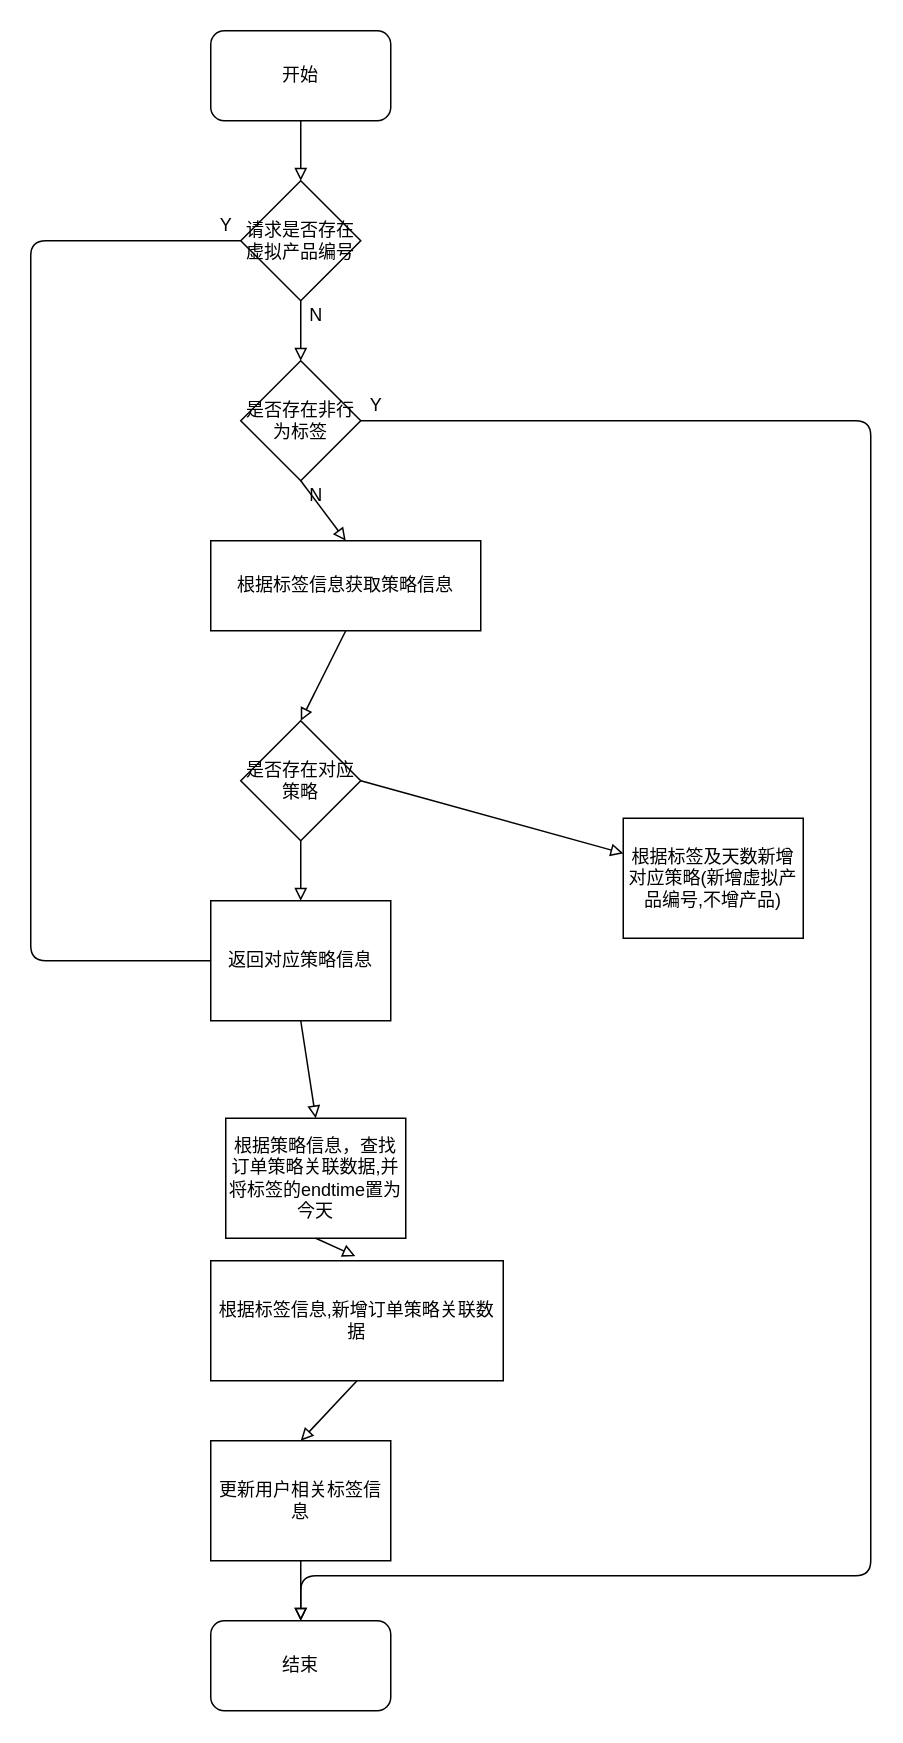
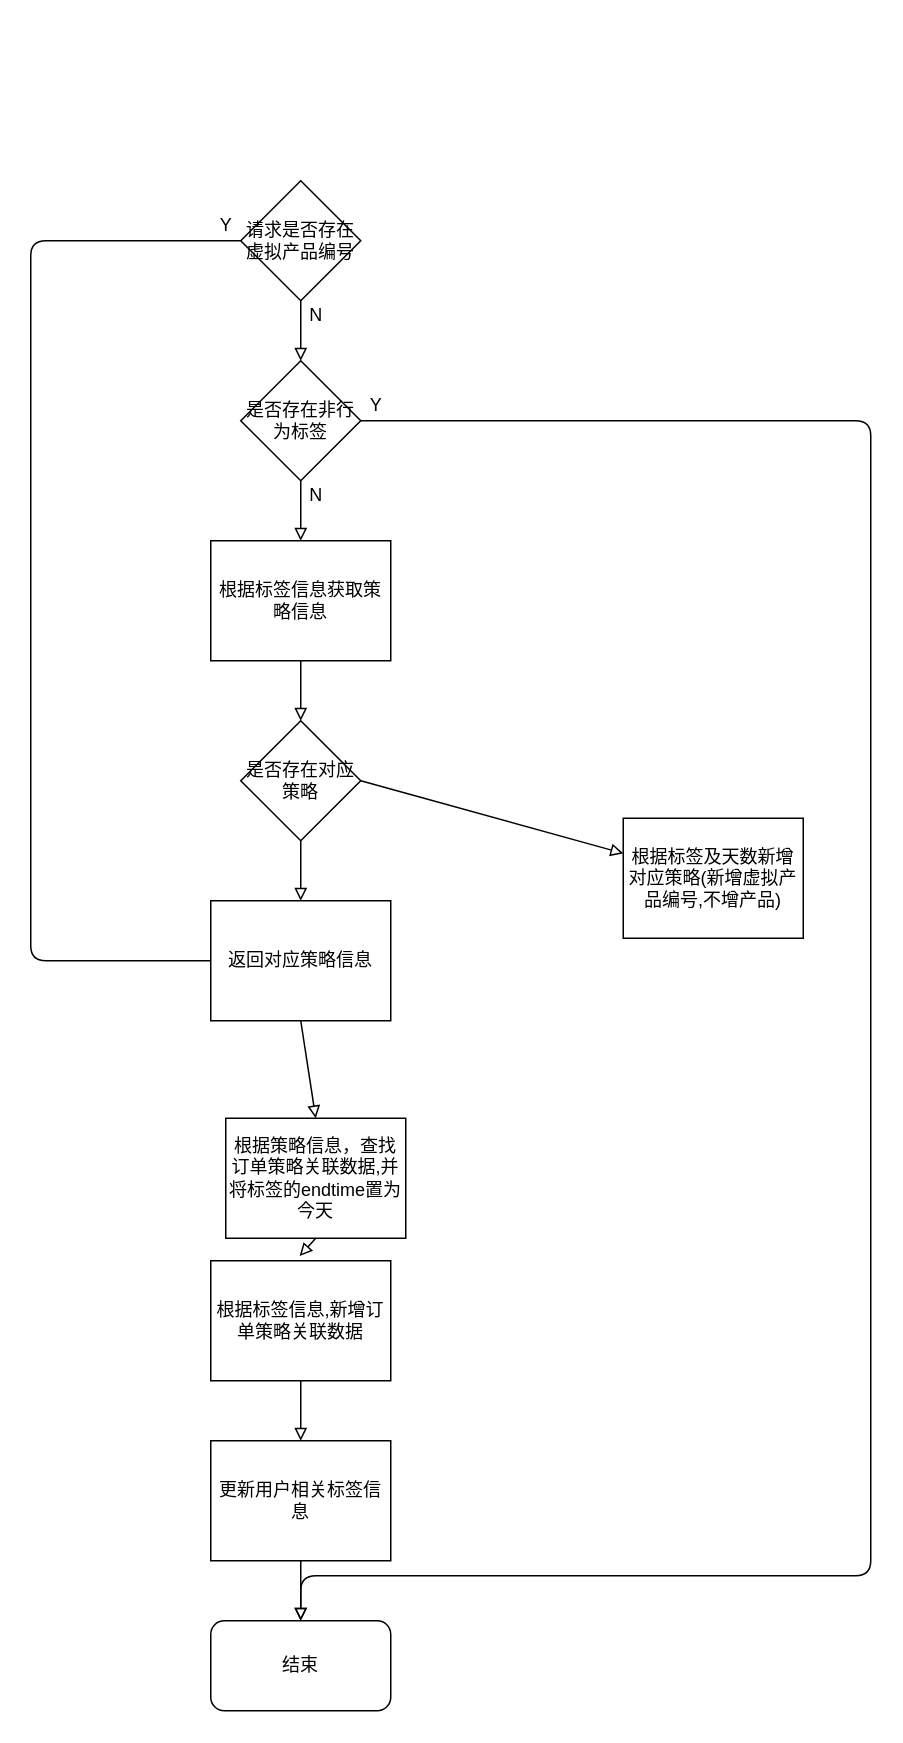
node "开始": removed
edge "开始" -> "请求是否存在虚拟产品编号": removed
node "根据标签信息获取策略信息": size 270x90 -> 180x120
node "根据标签信息,新增订单策略关联数据": size 293x120 -> 180x120
